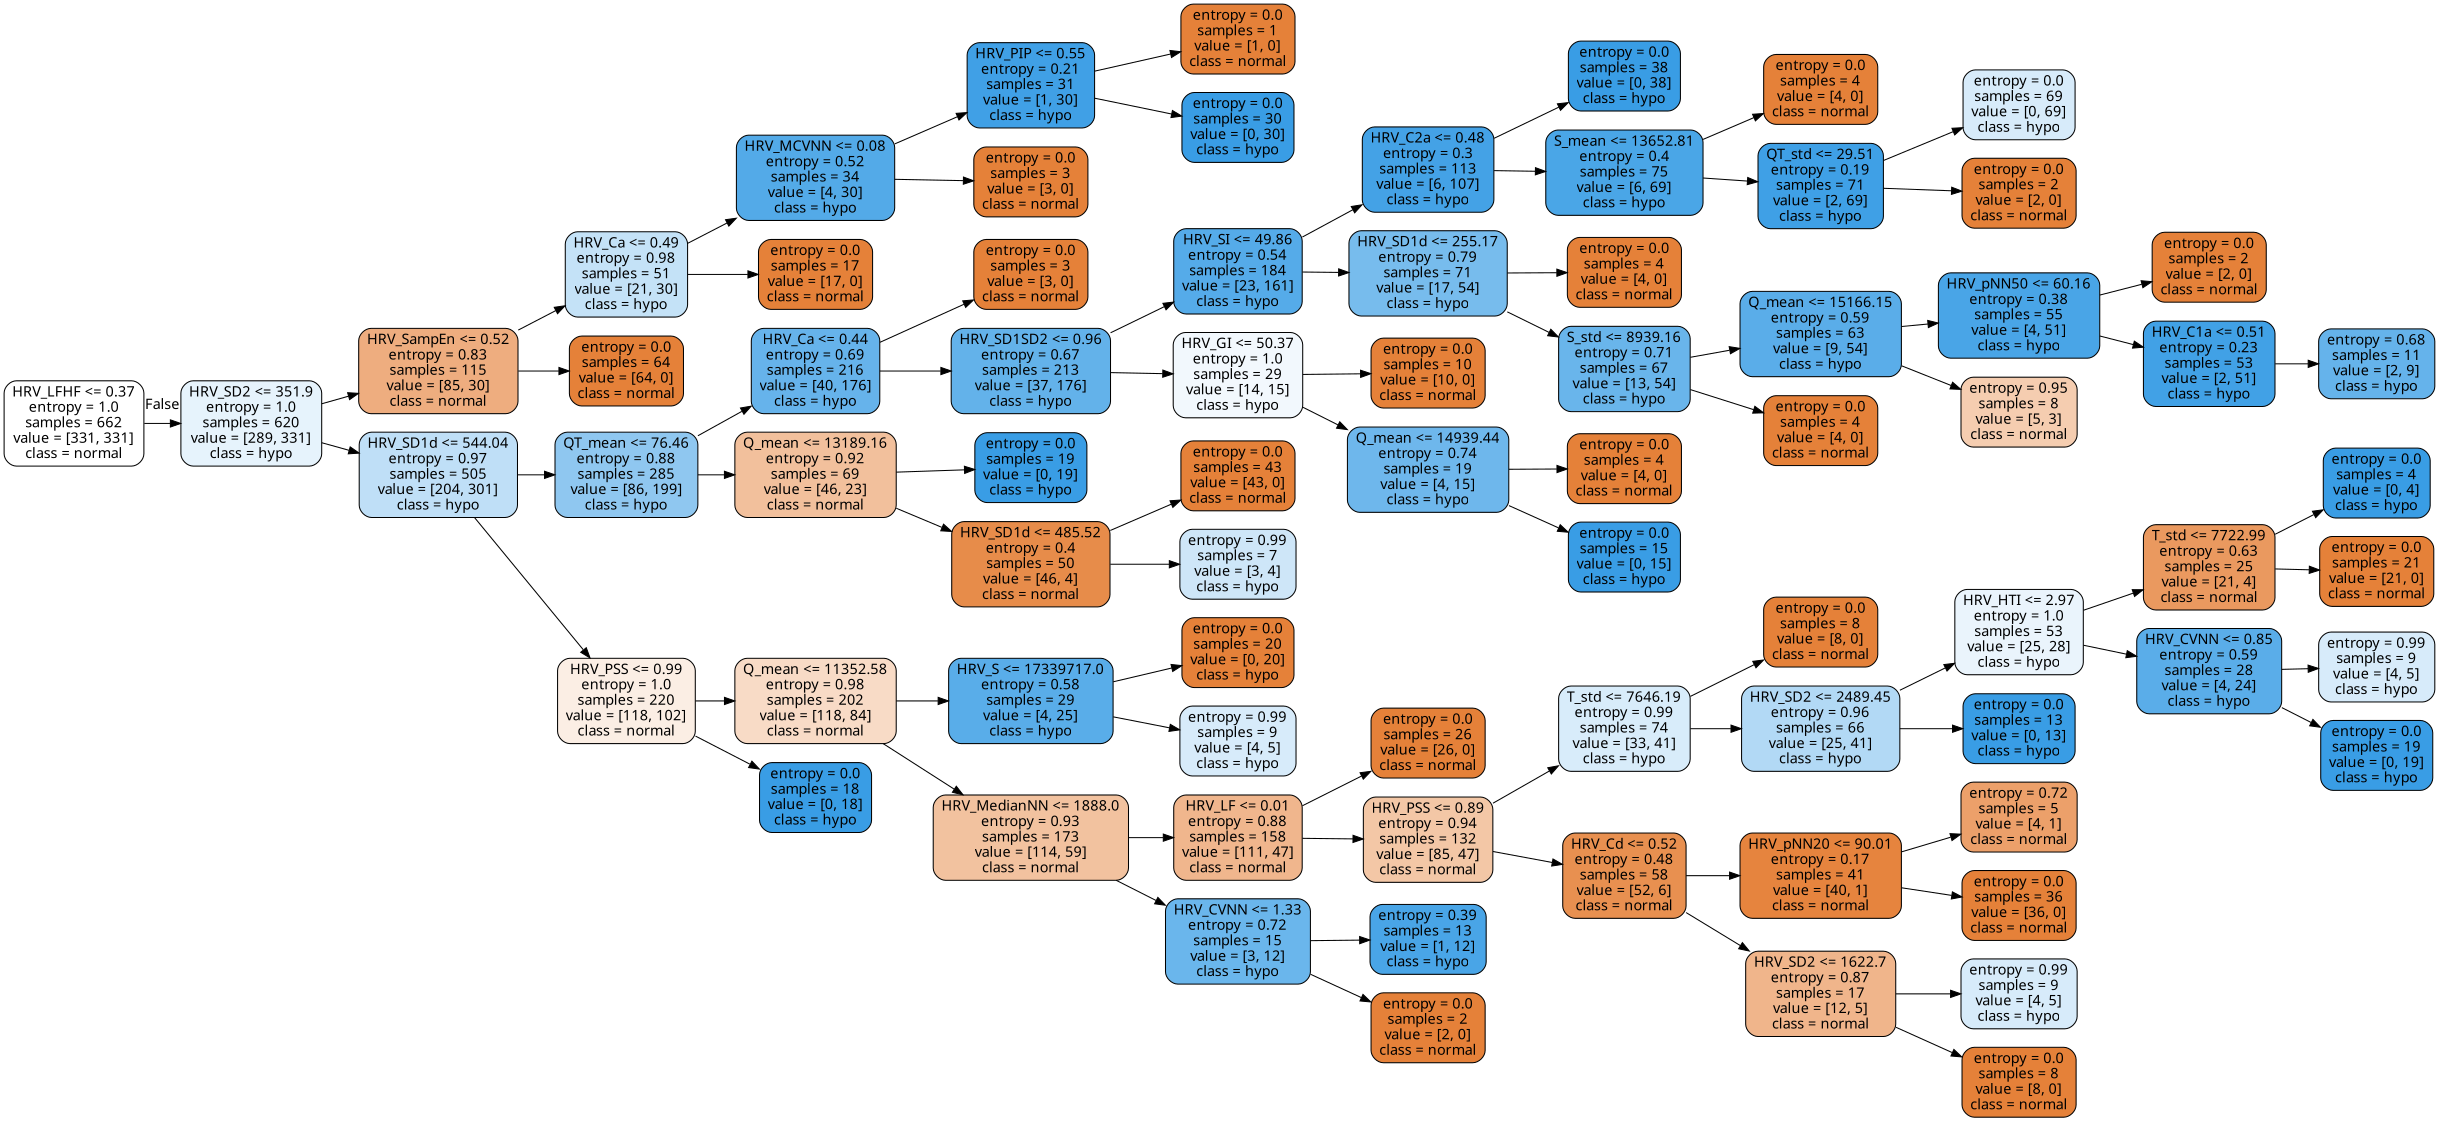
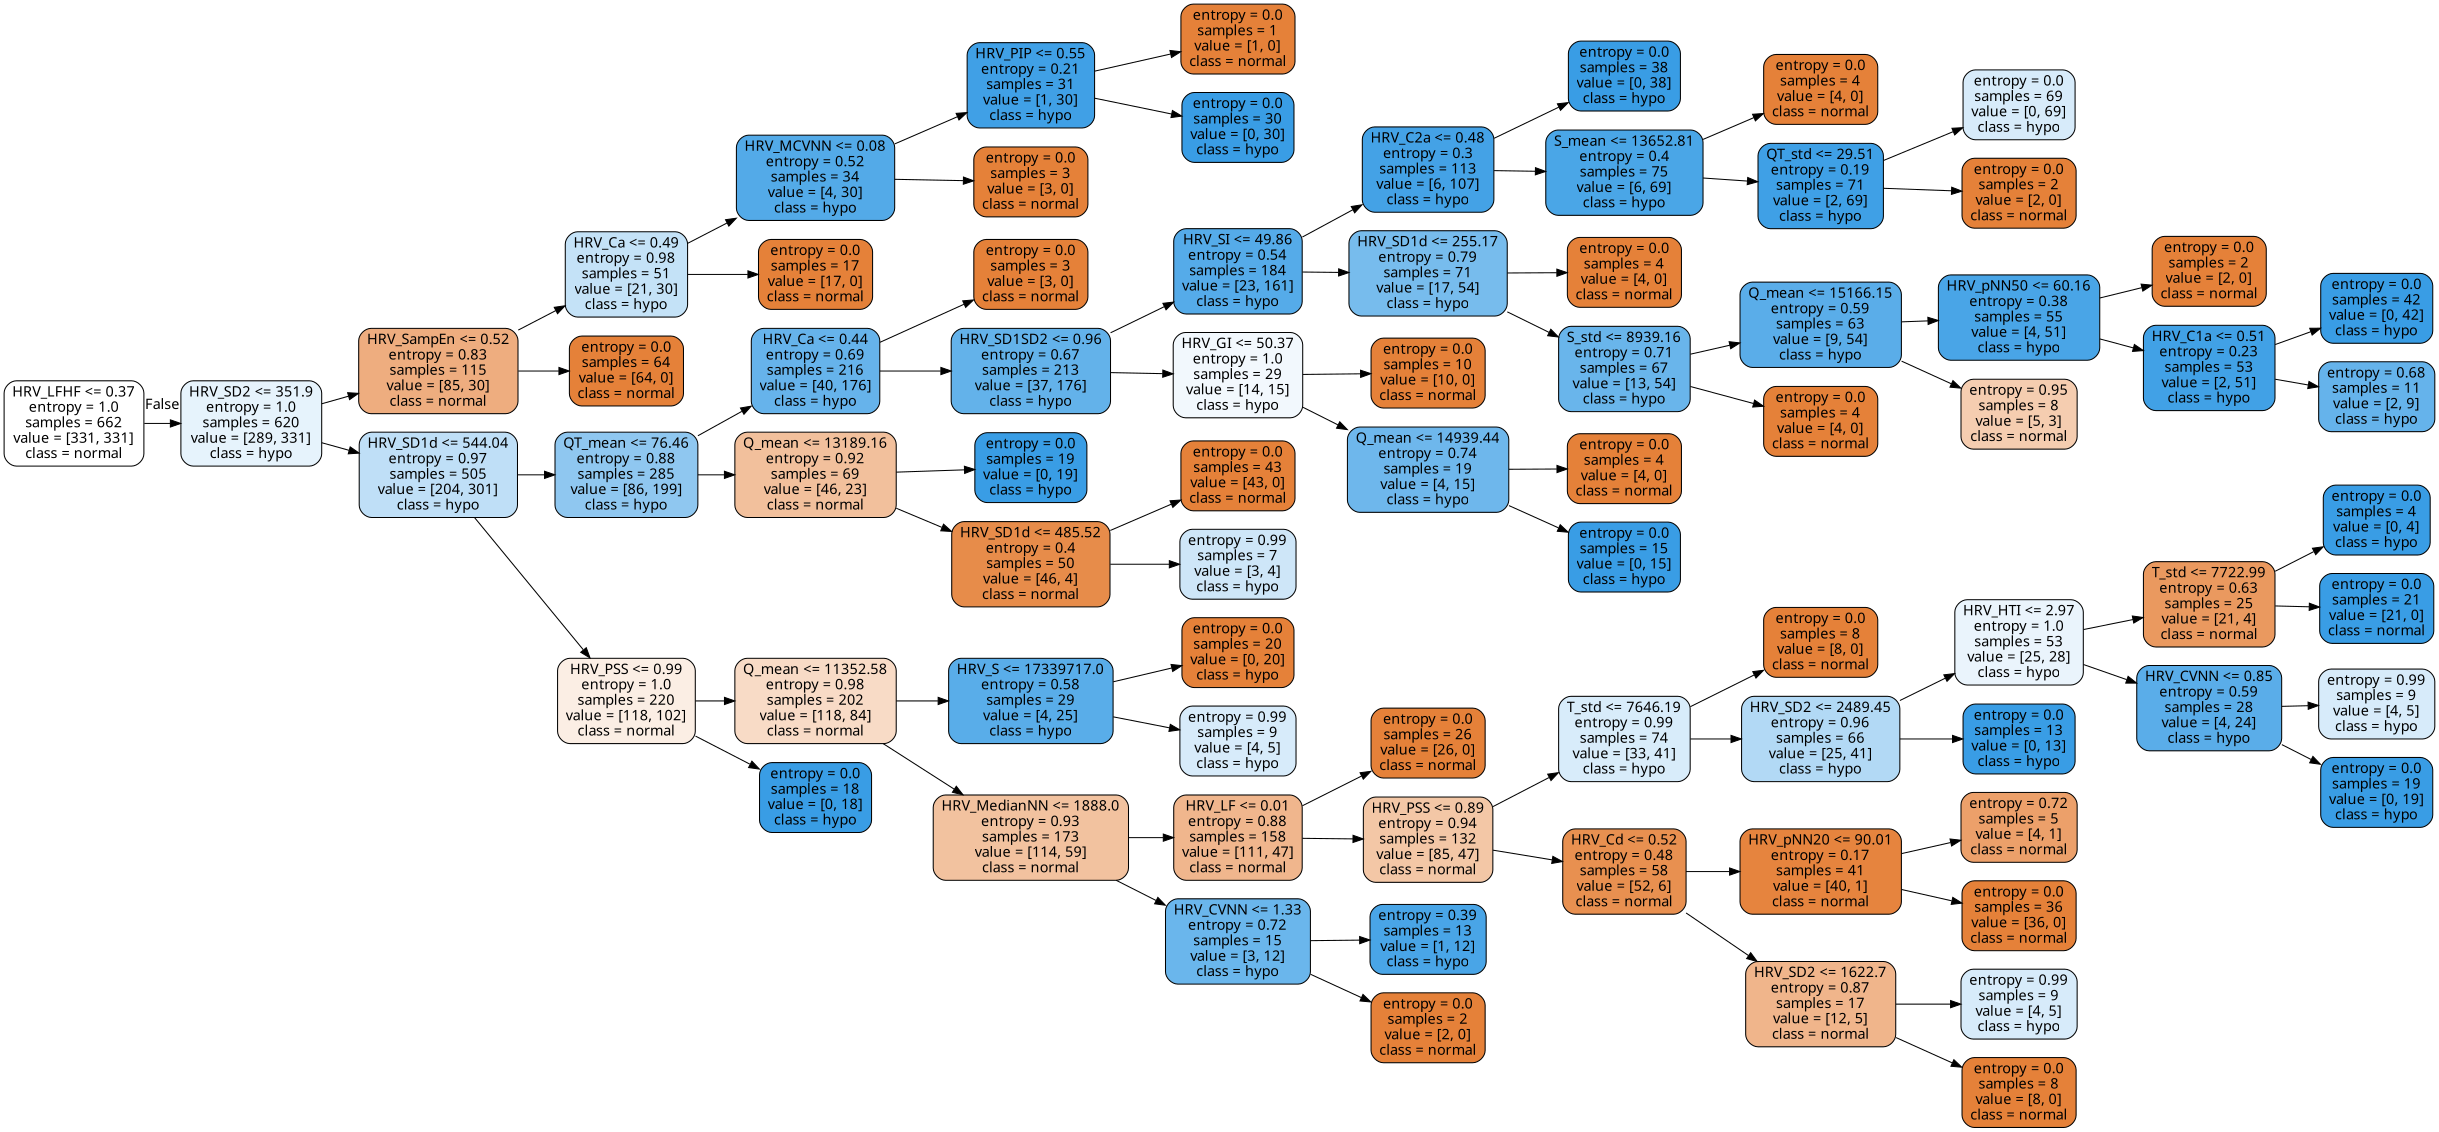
node "entropy = 0.0 samples = 42 value = [0, 42] class = hypo": added
node "entropy = 0.0 samples = 21 value = [21, 0] class = normal": fillcolor #e58139 -> #399de5
